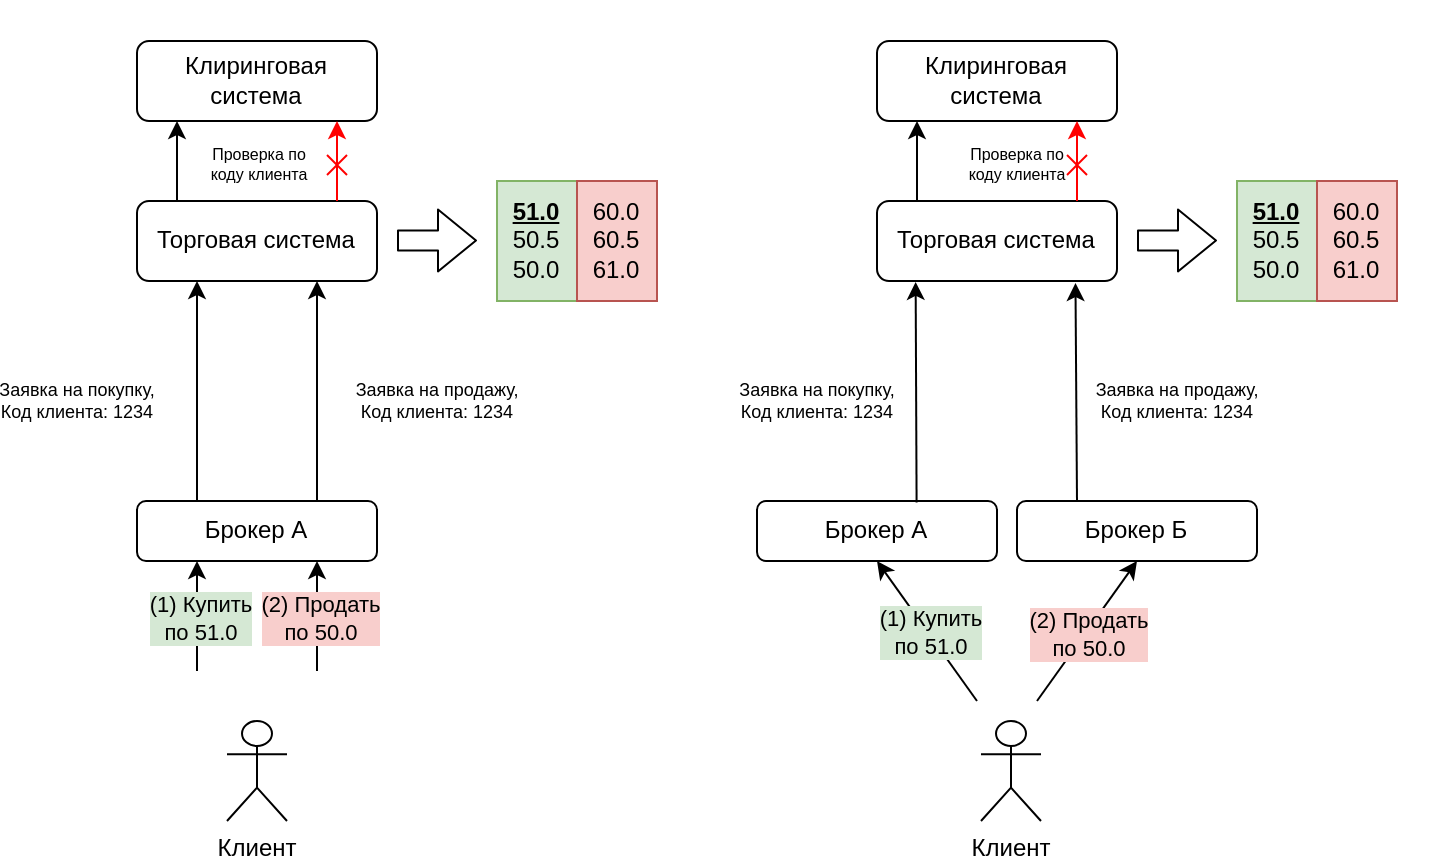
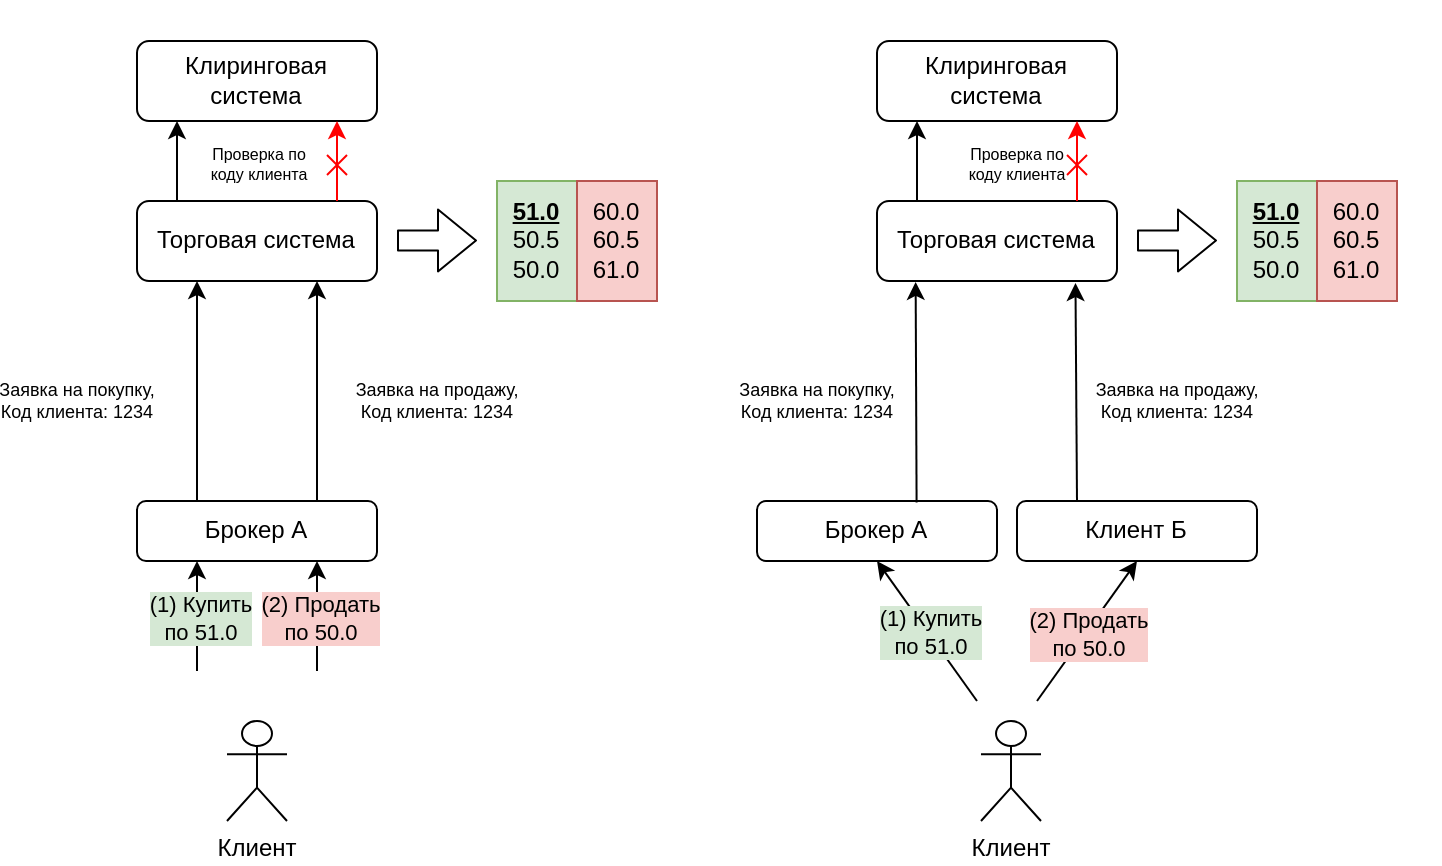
node "Брокер Б": label "Брокер Б" -> "Клиент Б"
